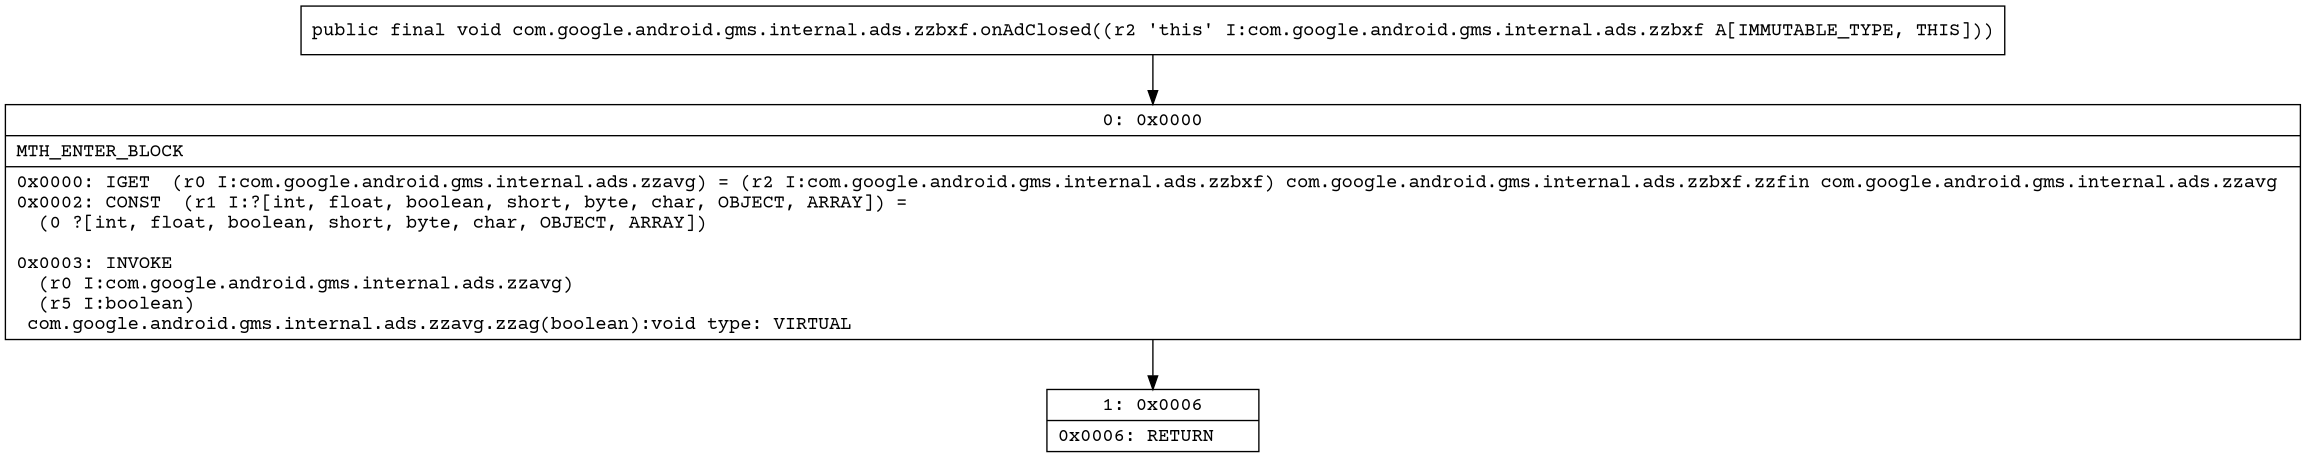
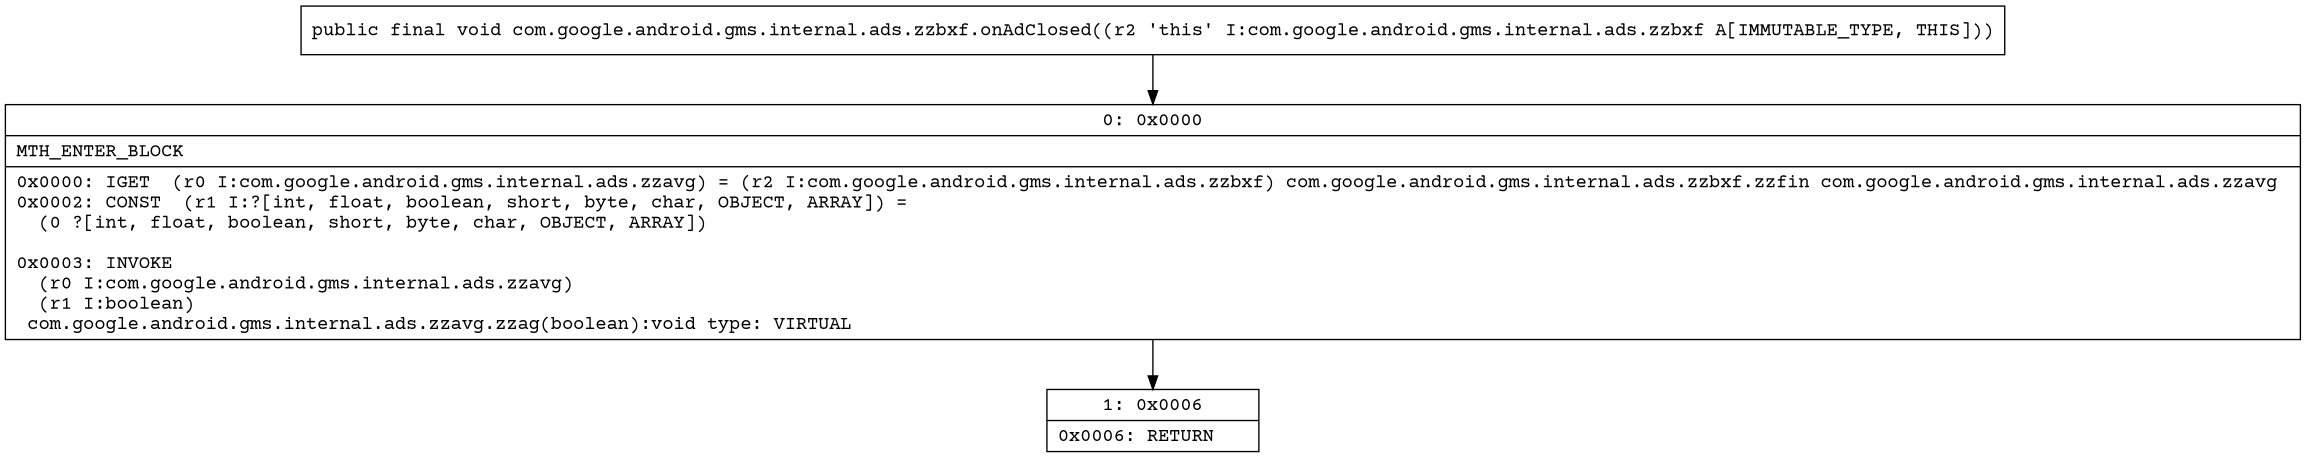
node "0: 0x0000": text "(r5 I:boolean)" -> "(r1 I:boolean)"
